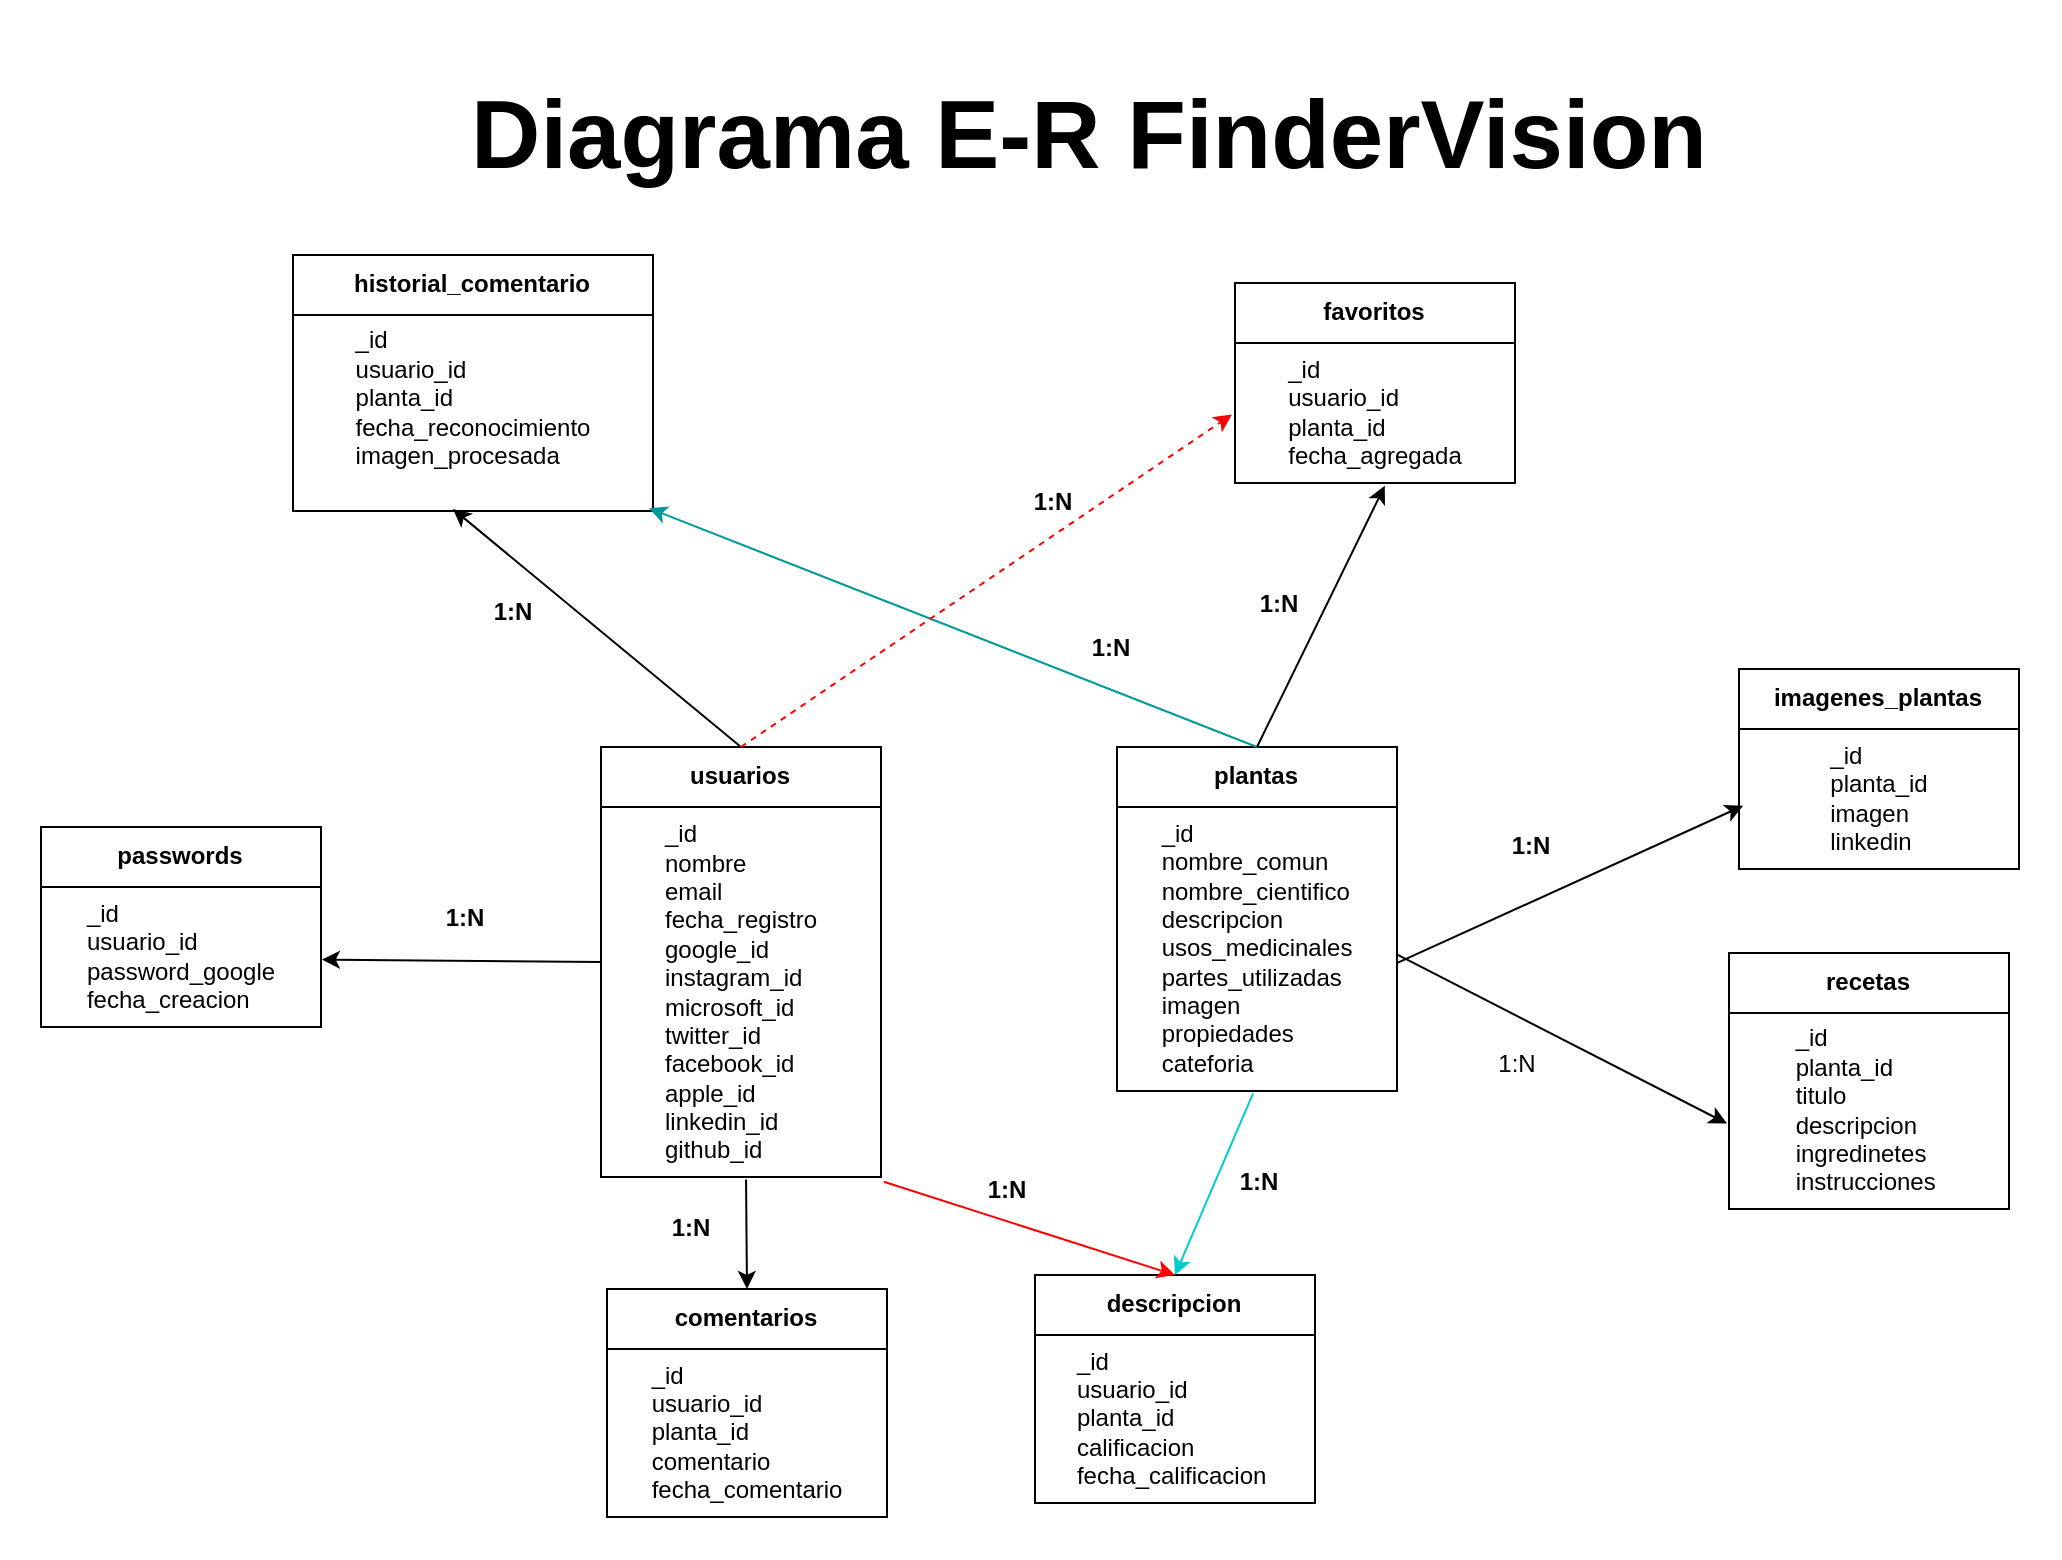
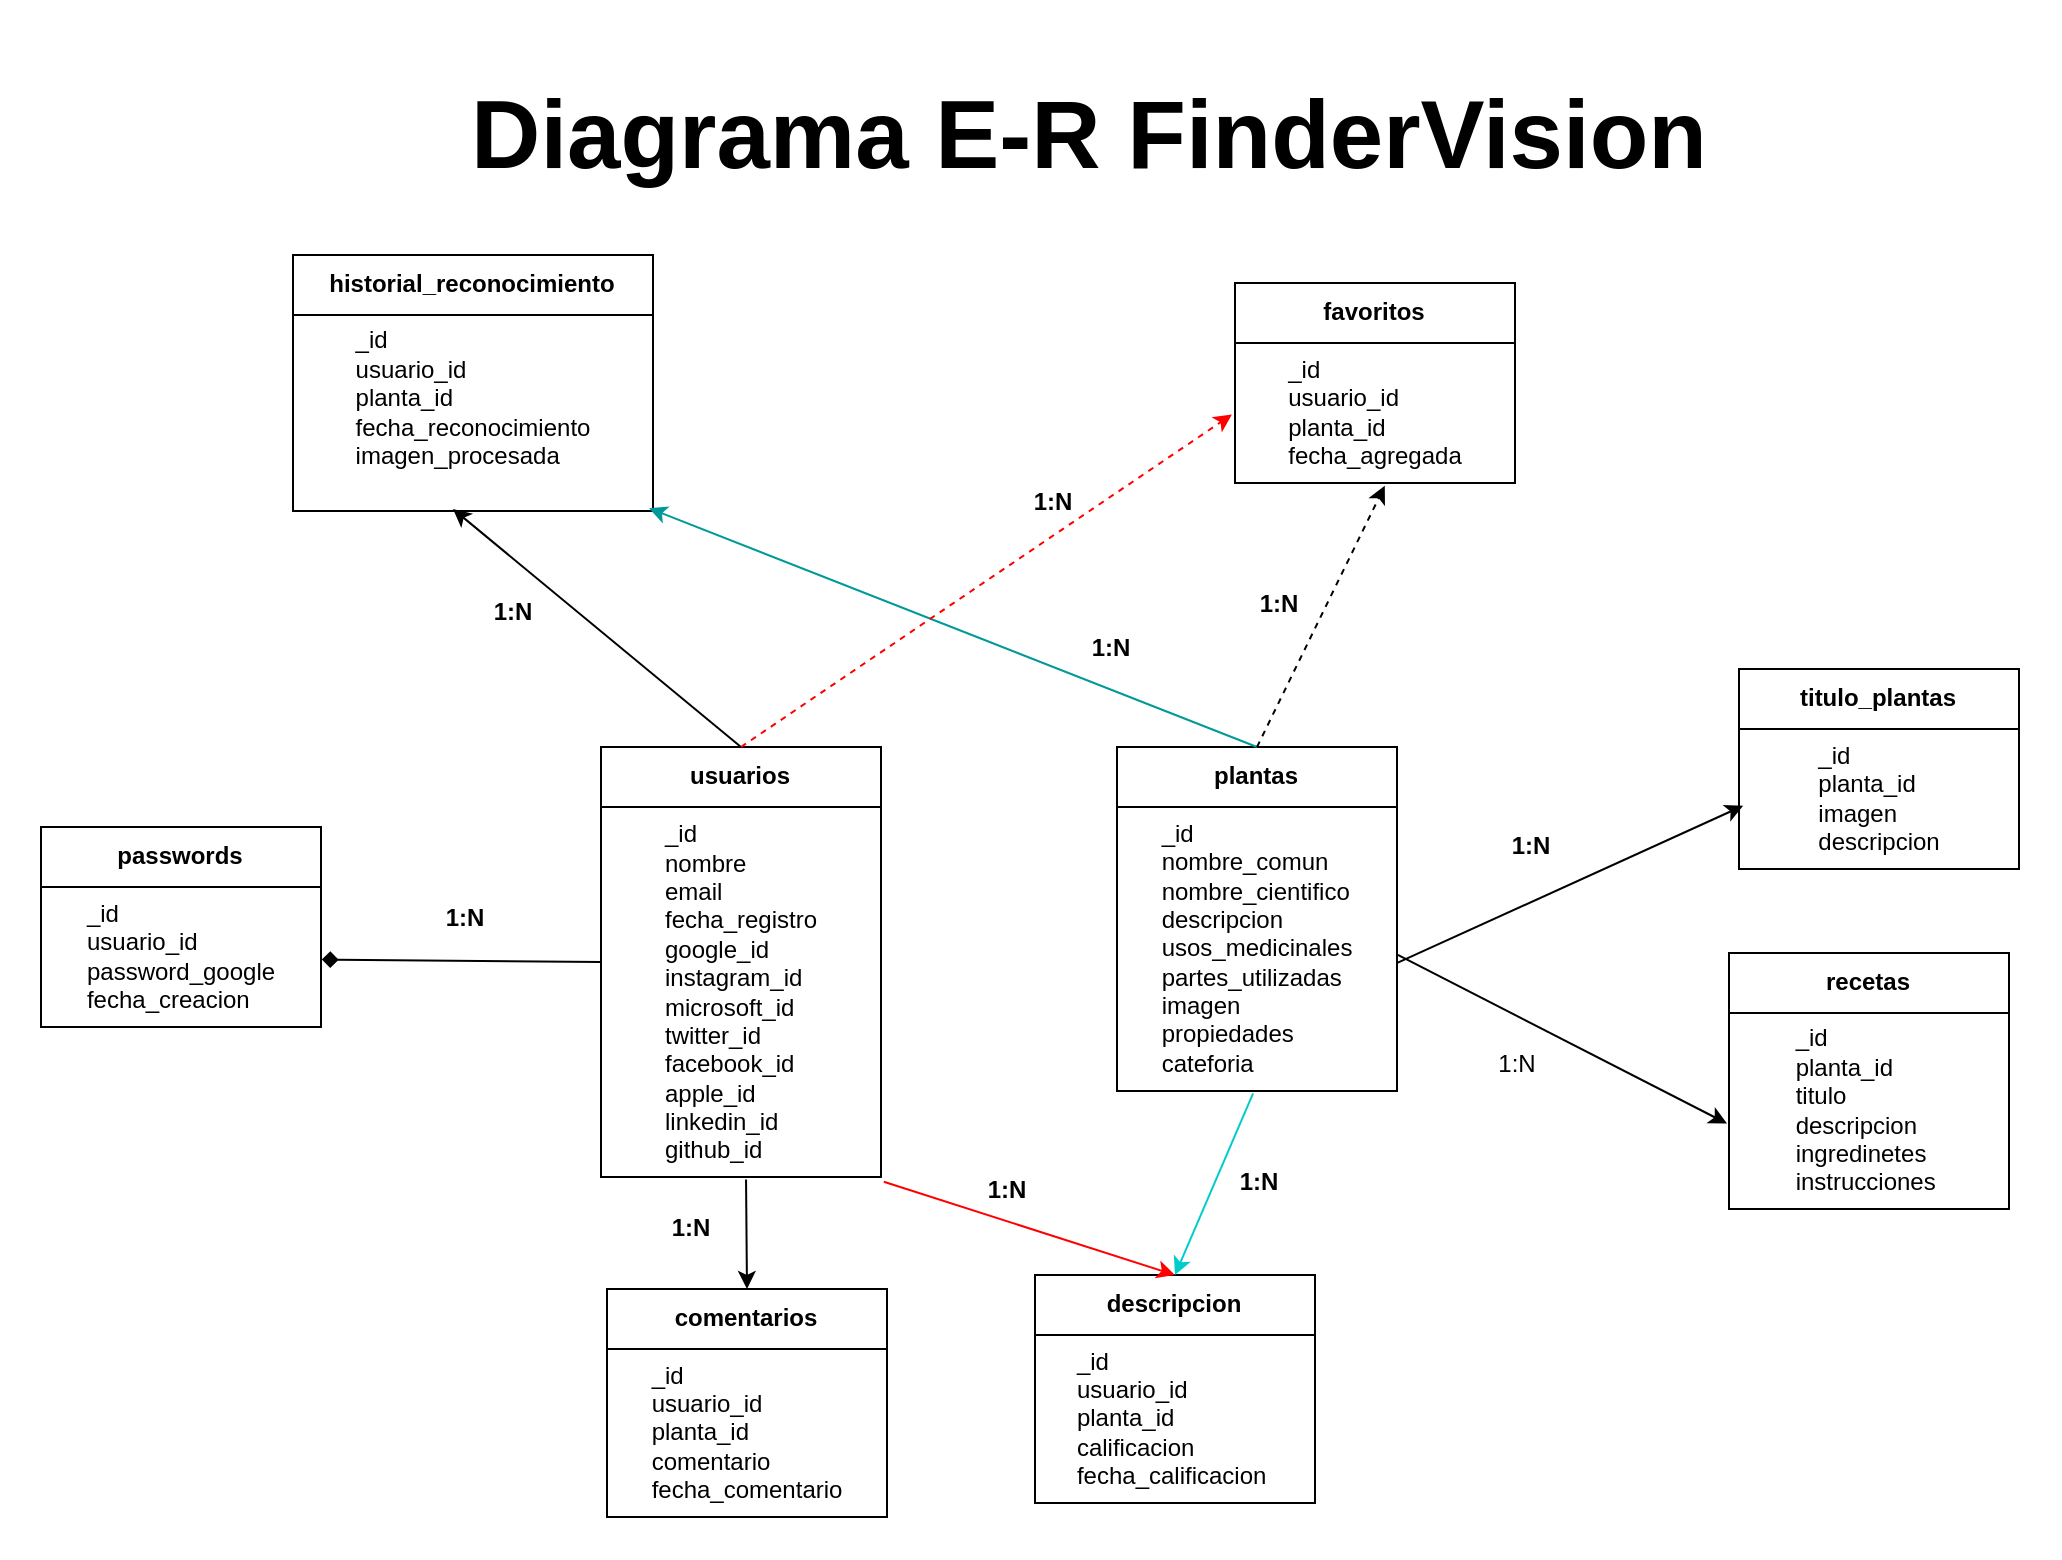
node "historial_comentario": label "historial_comentario" -> "historial_reconocimiento"
edge "plantas" -> "_id usuario_id planta_id fecha_agregada": style solid -> dashed
node "imagenes_plantas": label "imagenes_plantas" -> "titulo_plantas"
node "_id planta_id imagen linkedin": label "_id planta_id imagen linkedin" -> "_id planta_id imagen descripcion"
edge "usuarios" -> "_id usuario_id password_google fecha_creacion": arrowhead classic -> diamond
